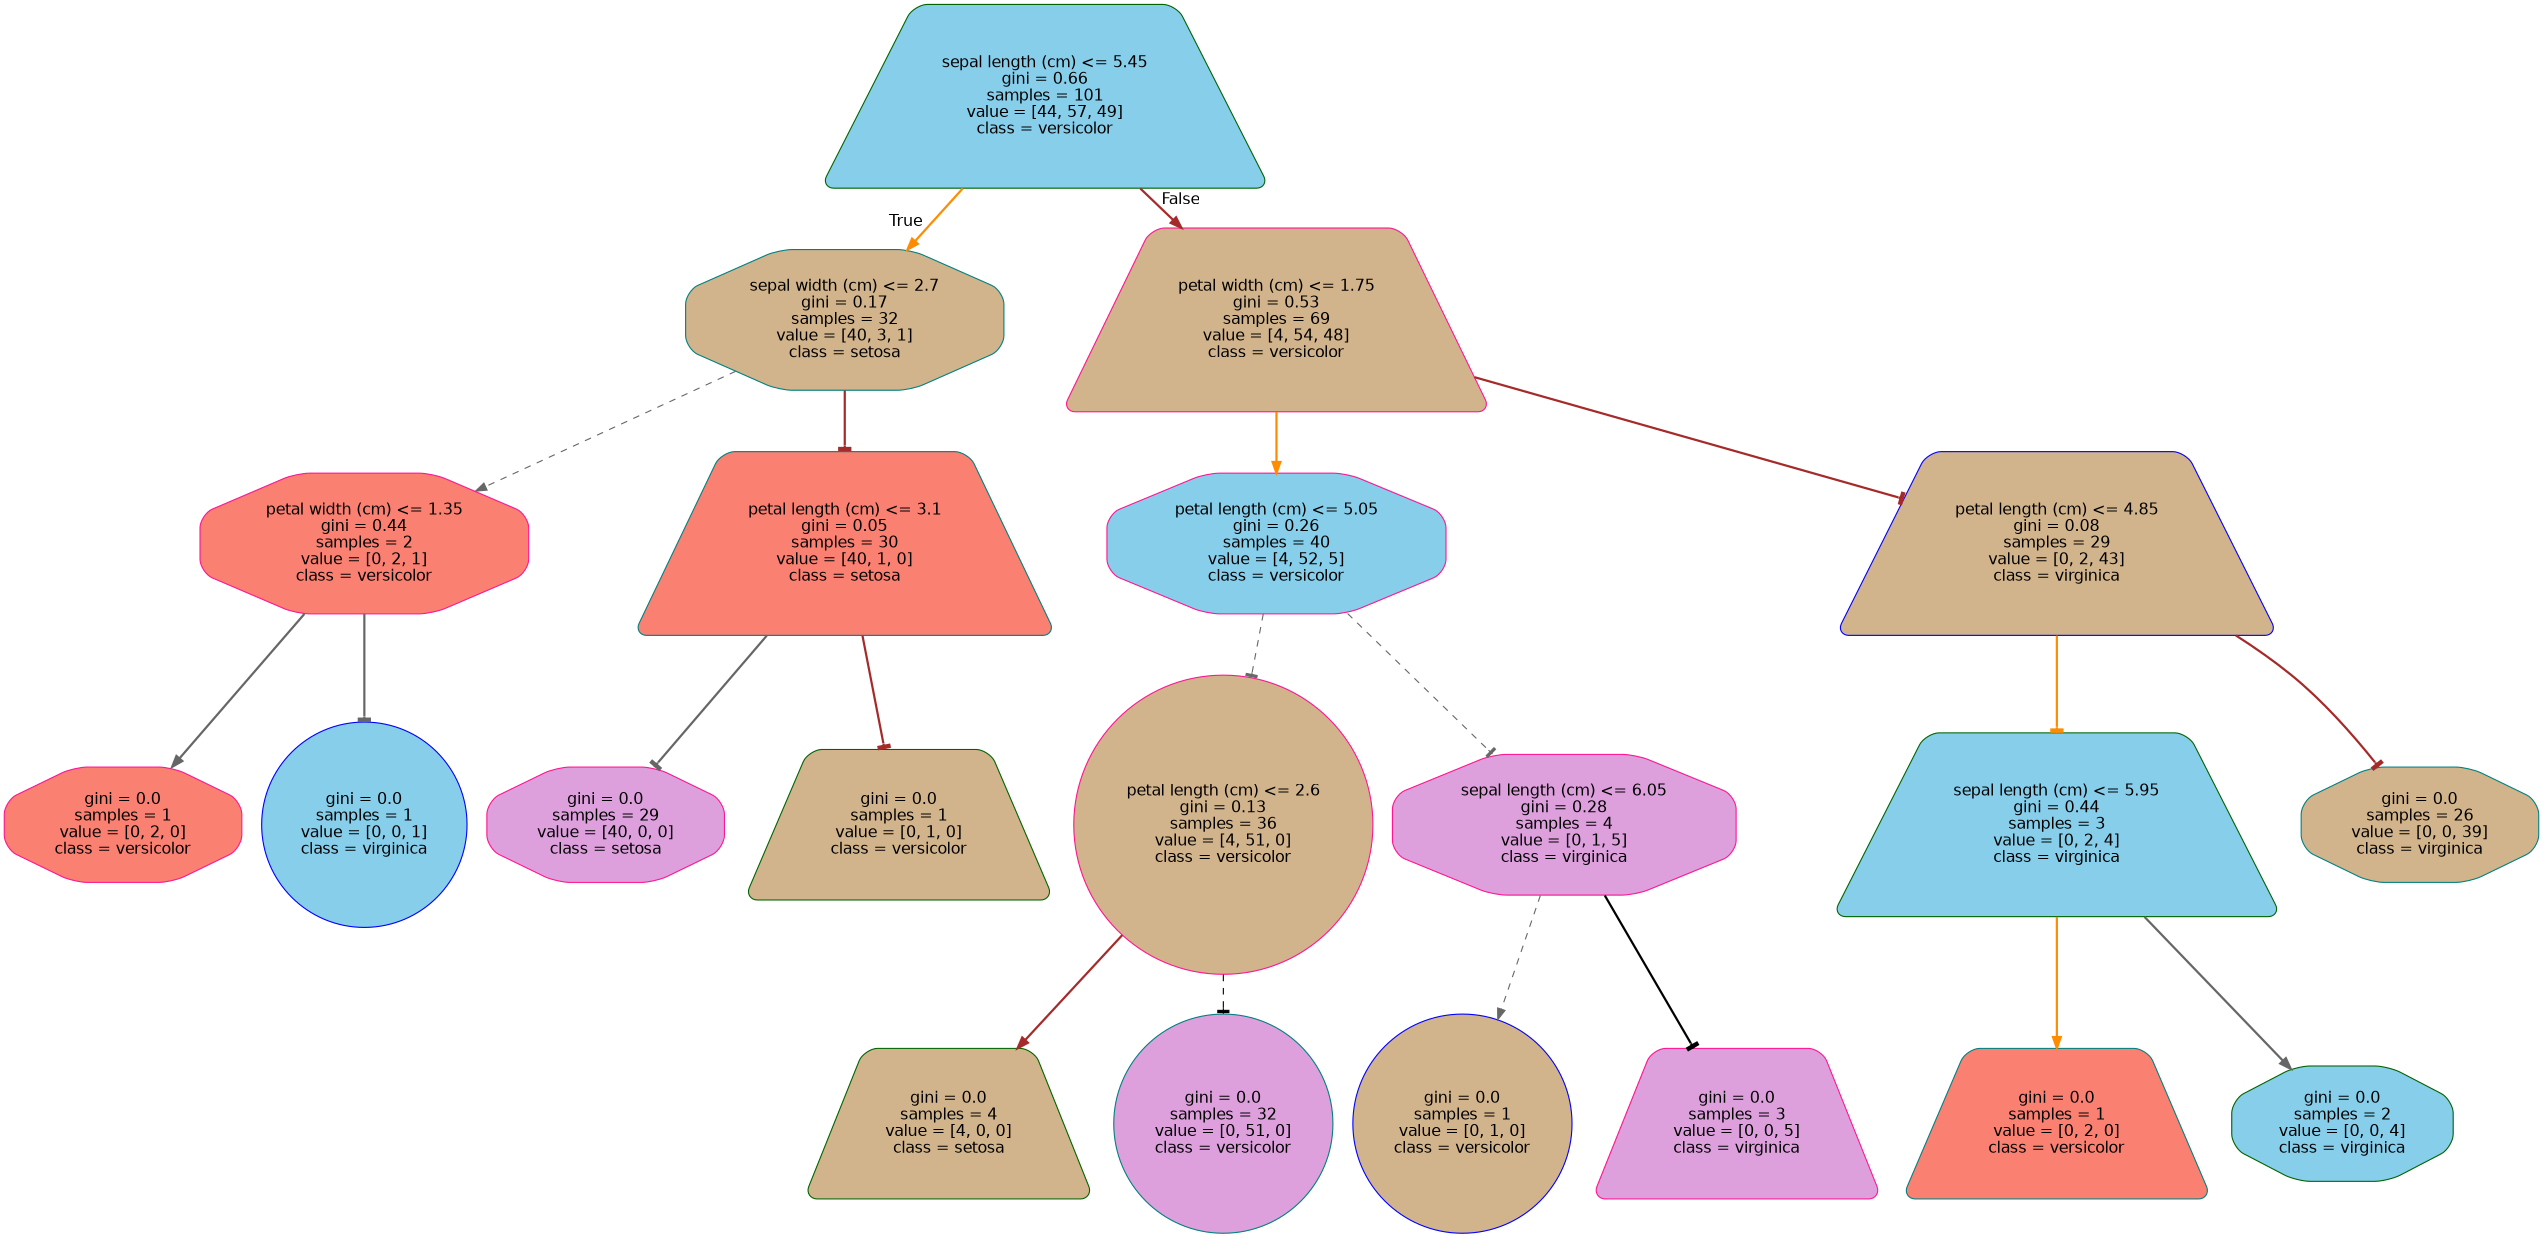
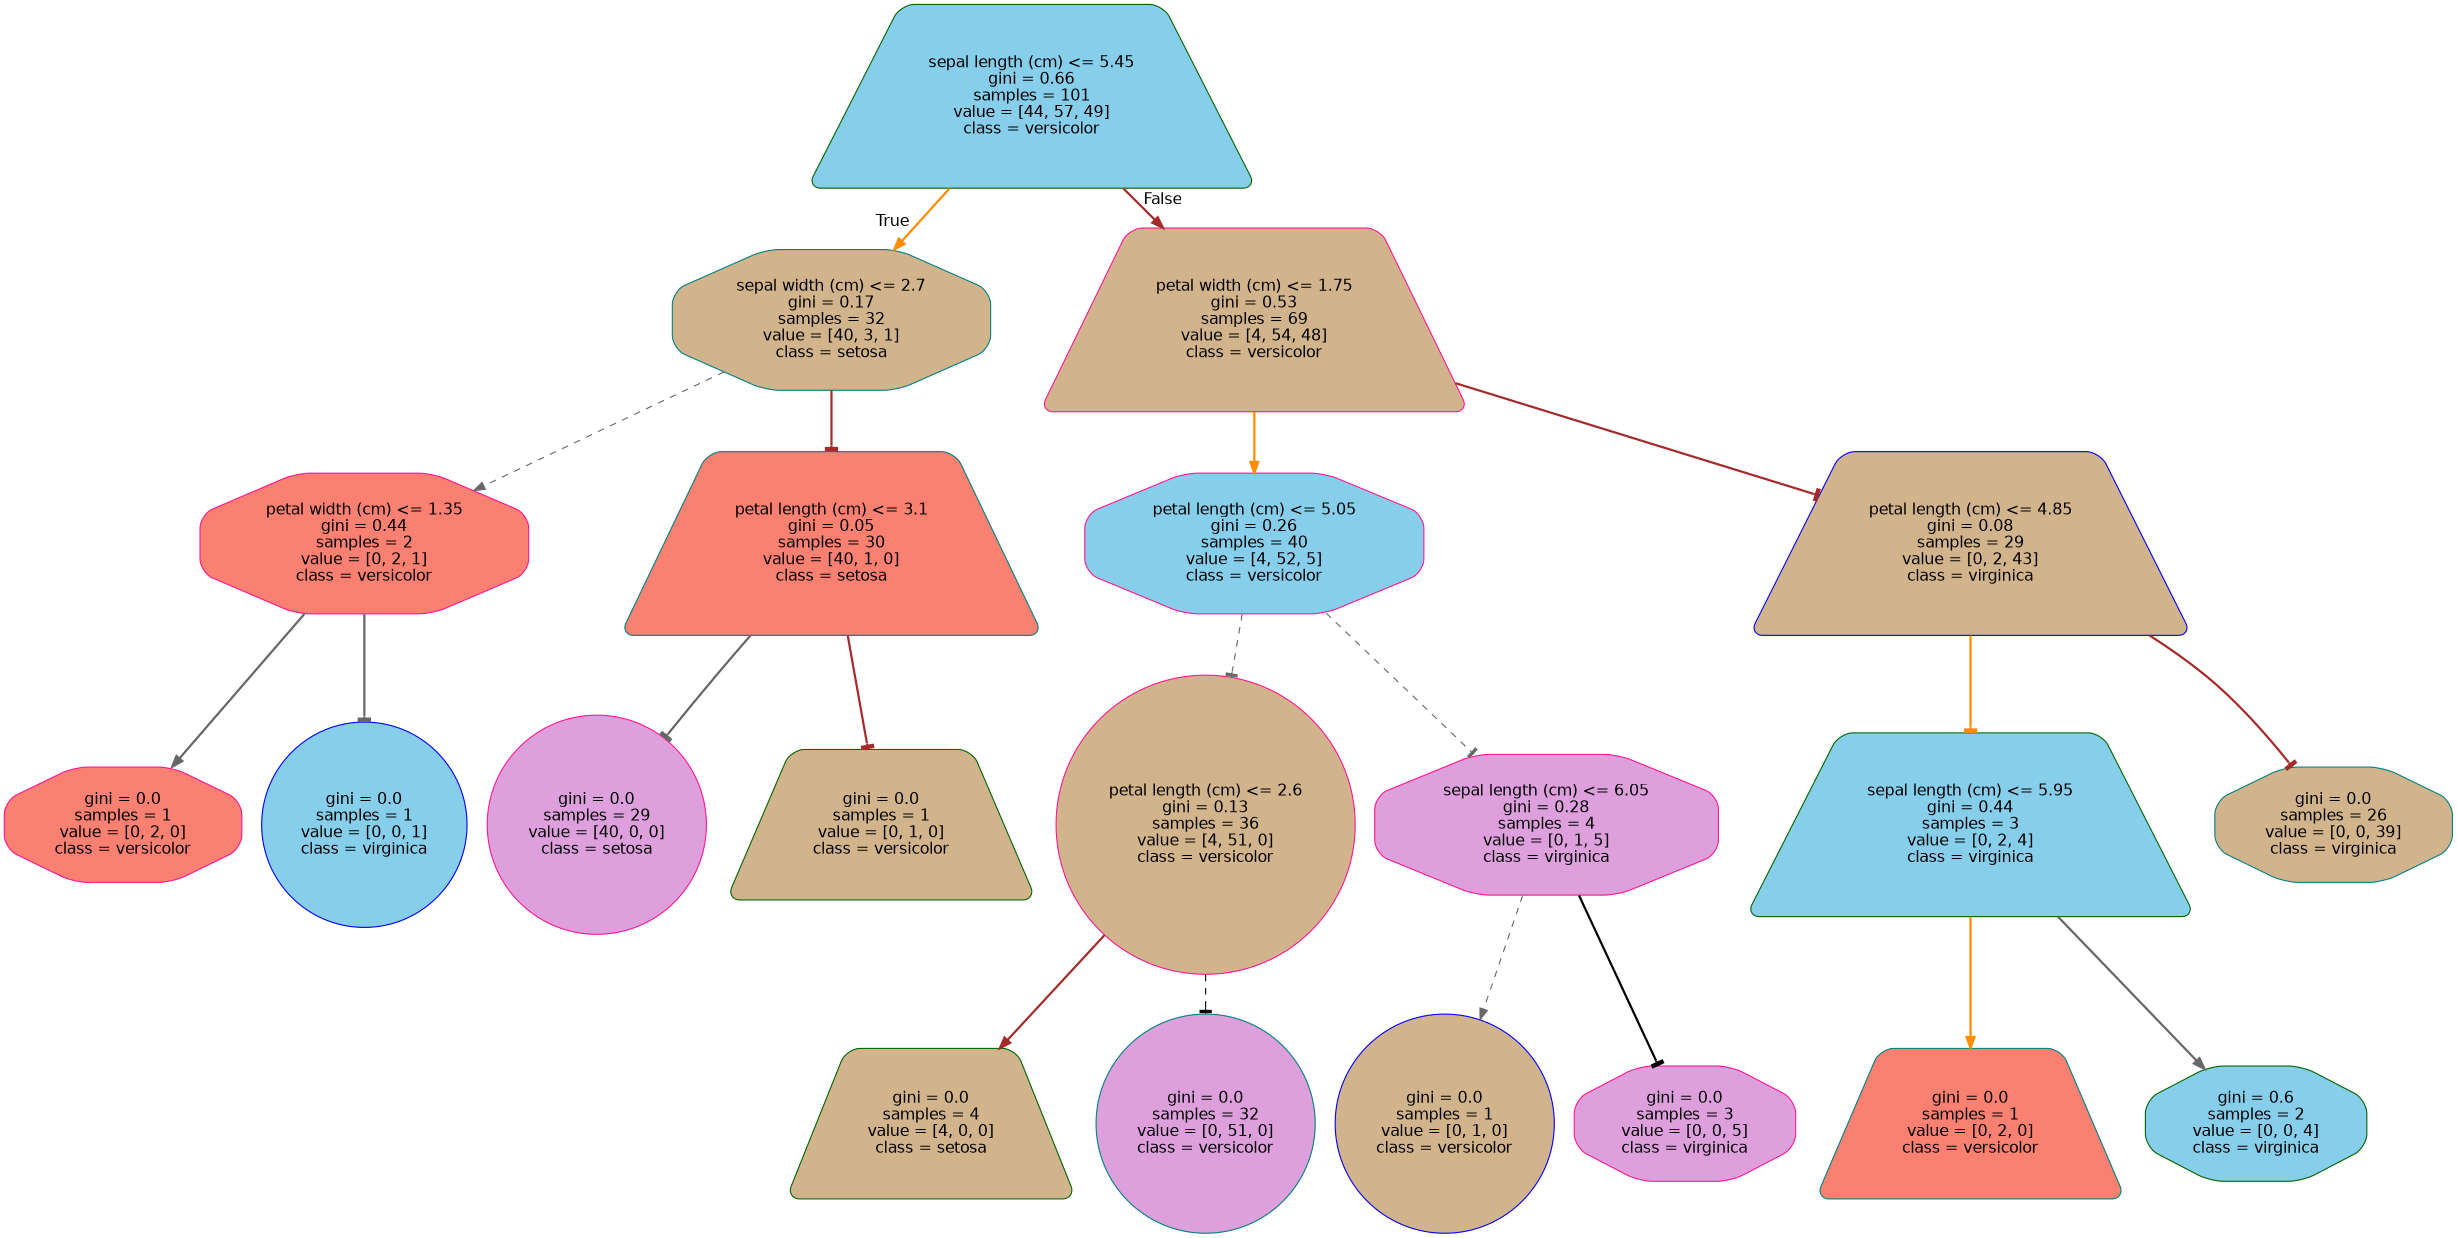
node "gini = 0.0 samples = 29 value = [40, 0, 0] class = setosa": shape octagon -> circle
node "gini = 0.0 samples = 3 value = [0, 0, 5] class = virginica": shape trapezium -> octagon
node "gini = 0.0 samples = 2 value = [0, 0, 4] class = virginica": label "gini = 0.0 samples = 2 value = [0, 0, 4] class = virginica" -> "gini = 0.6 samples = 2 value = [0, 0, 4] class = virginica"
